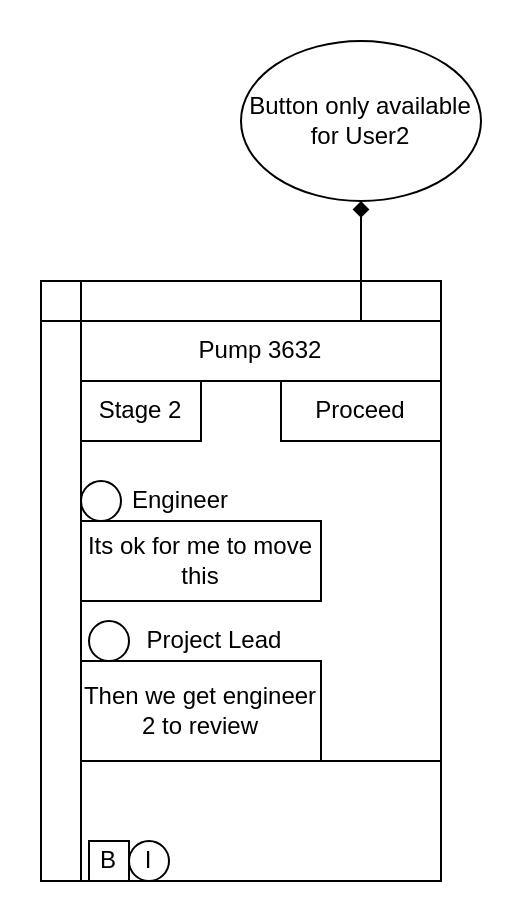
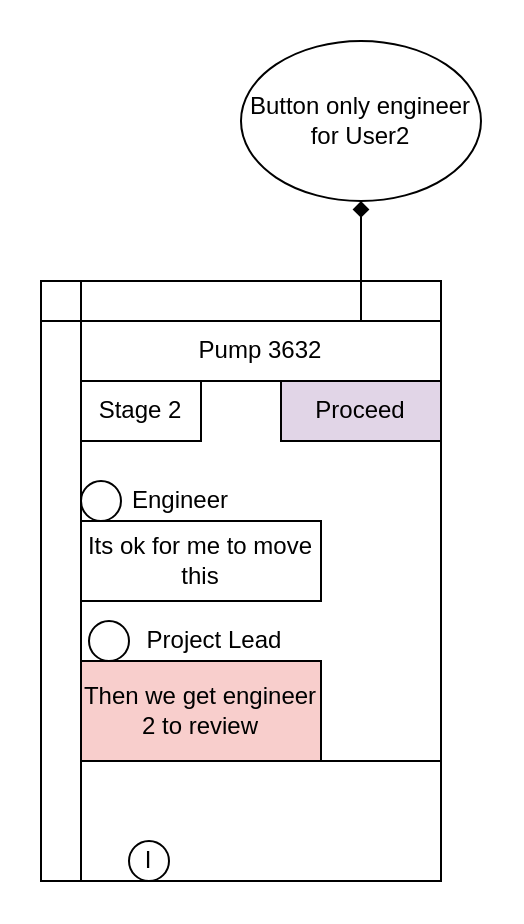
node "Button only available for User2": label "Button only available for User2" -> "Button only engineer for User2"
node "Proceed": fillcolor #ffffff -> #e1d5e7
node "Then we get engineer 2 to review": fillcolor #ffffff -> #f8cecc
node "B": removed
